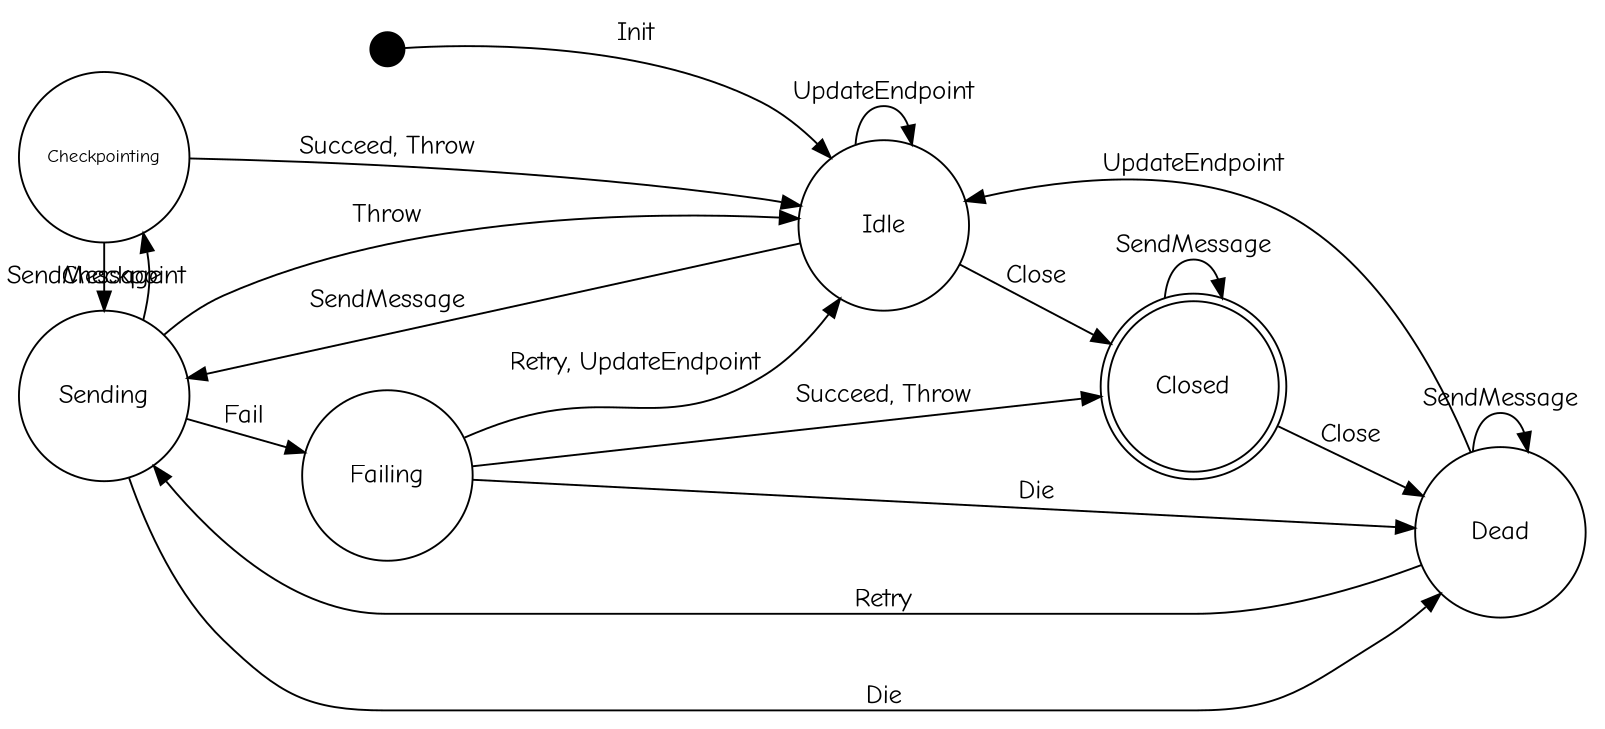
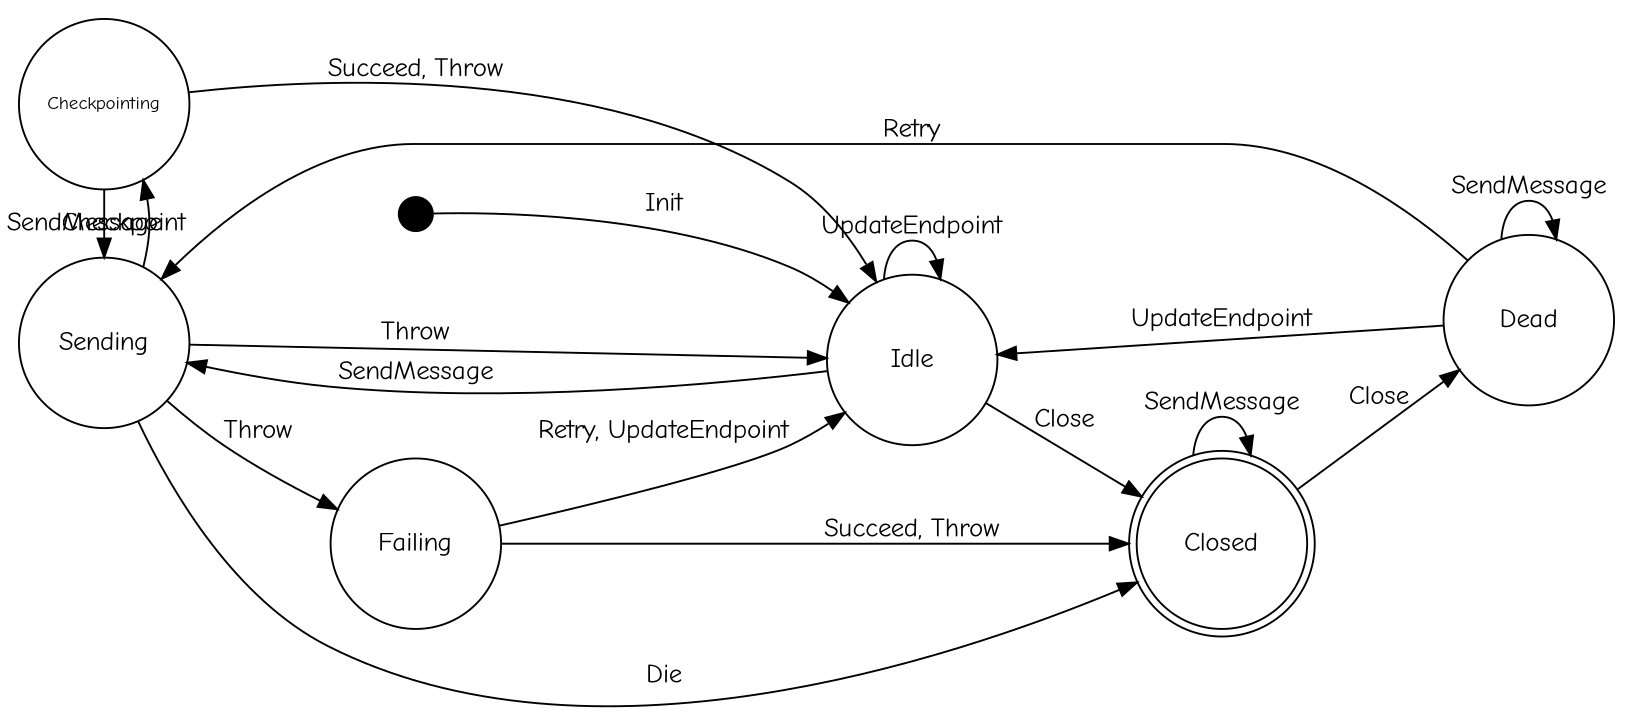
edge "Sending" -> "Failing": label "Fail" -> "Throw"
edge "Failing" -> "Dead": removed, label "Die"
edge "Sending" -> "Dead": now "Sending" -> "Closed"
